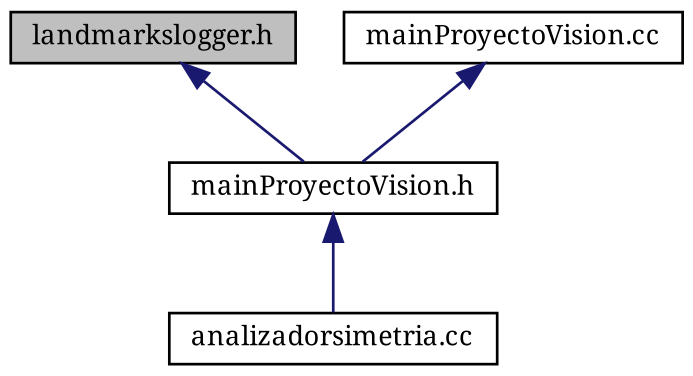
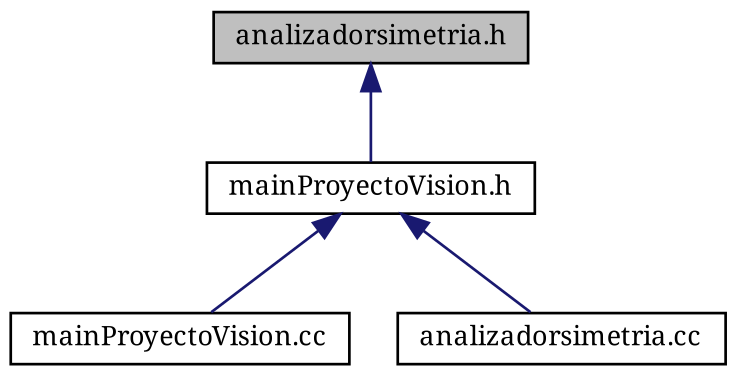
node "landmarkslogger.h": label "landmarkslogger.h" -> "analizadorsimetria.h"
edge "mainProyectoVision.h" -> "mainProyectoVision.cc": reversed
